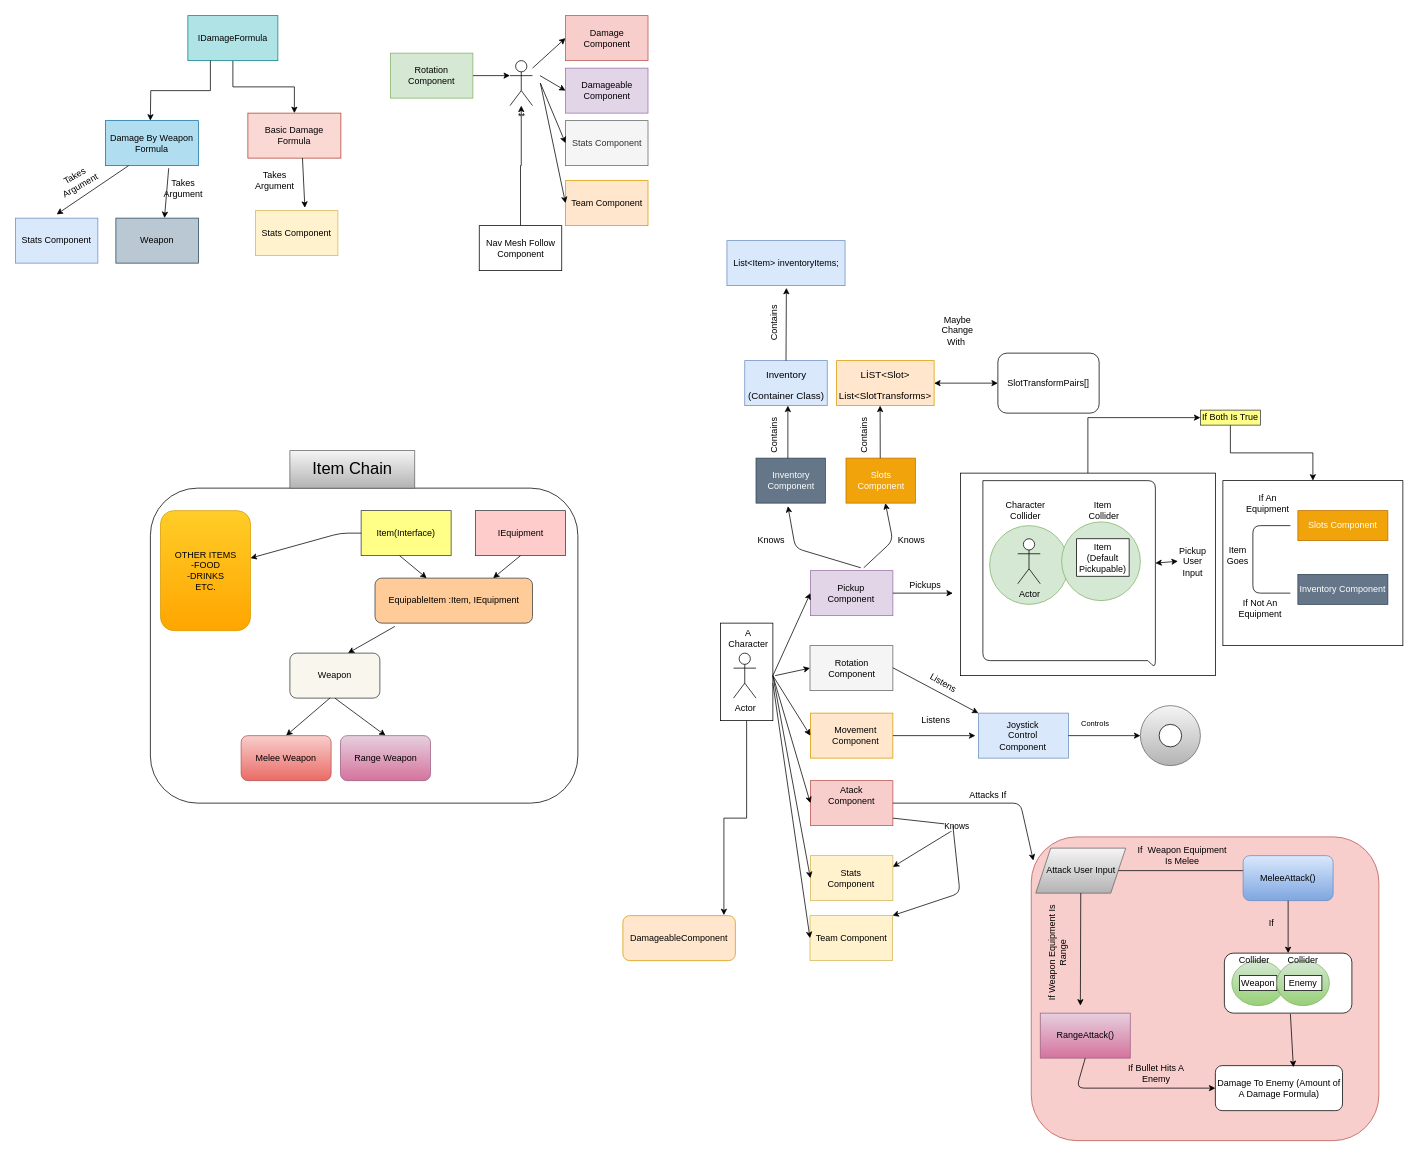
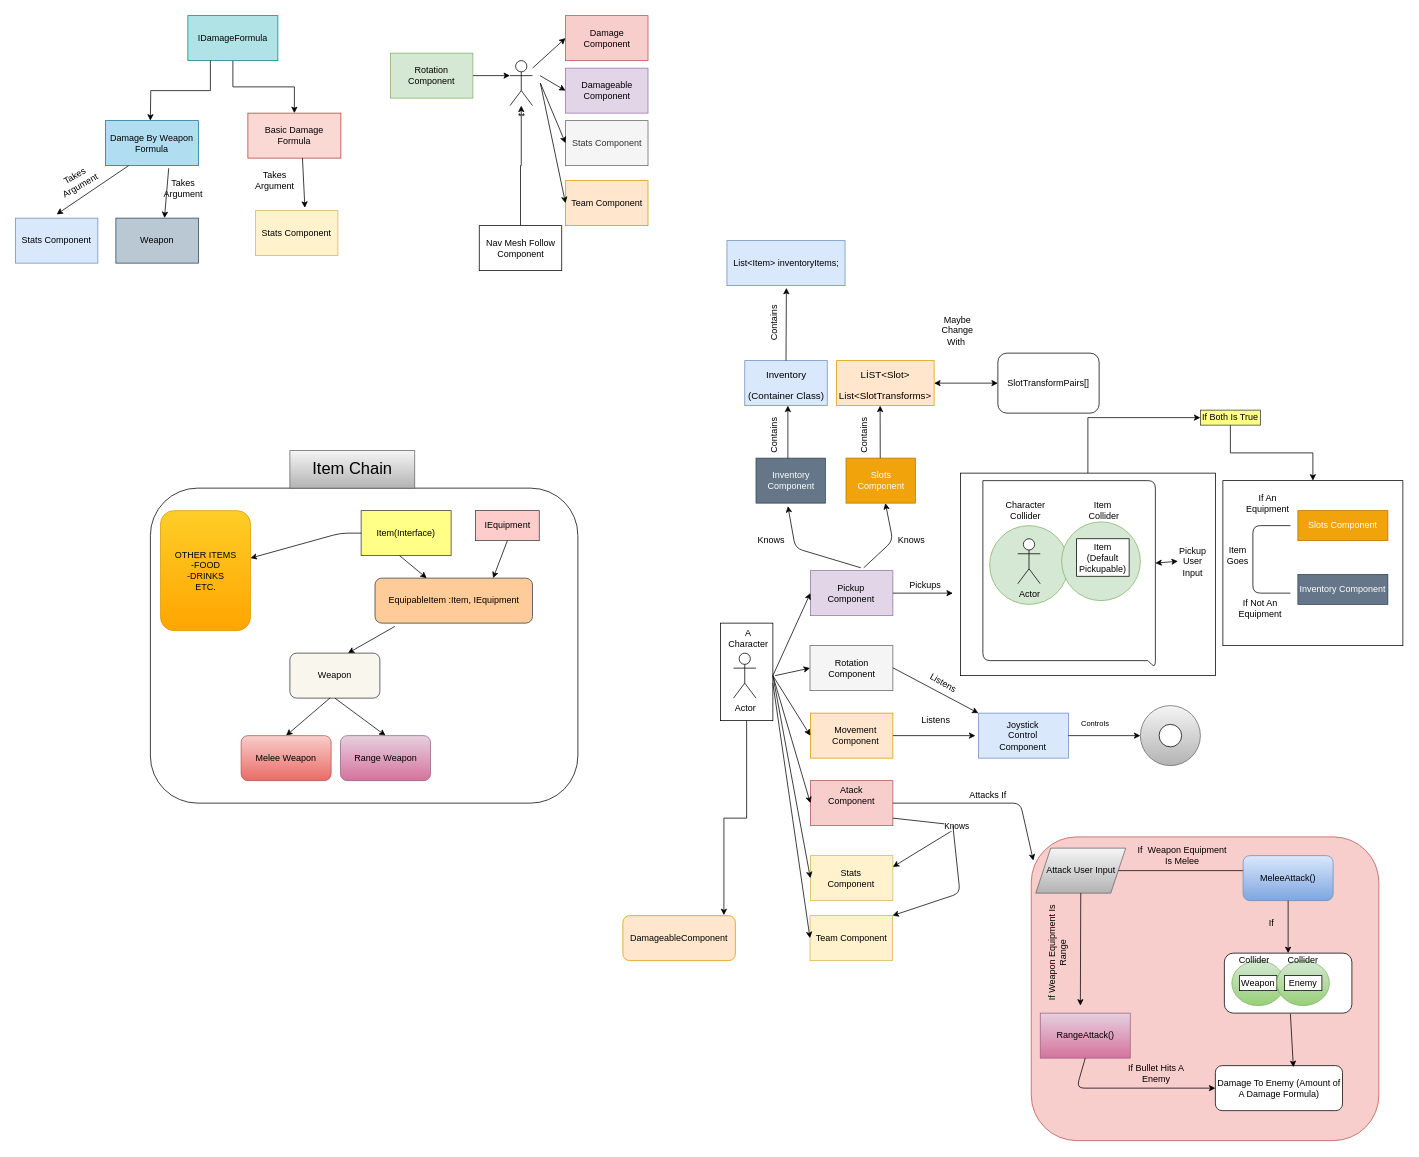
node "IEquipment": size 90x45 -> 64x30
